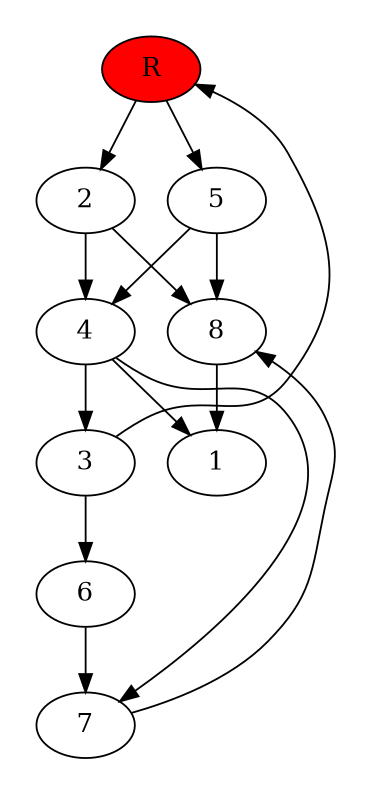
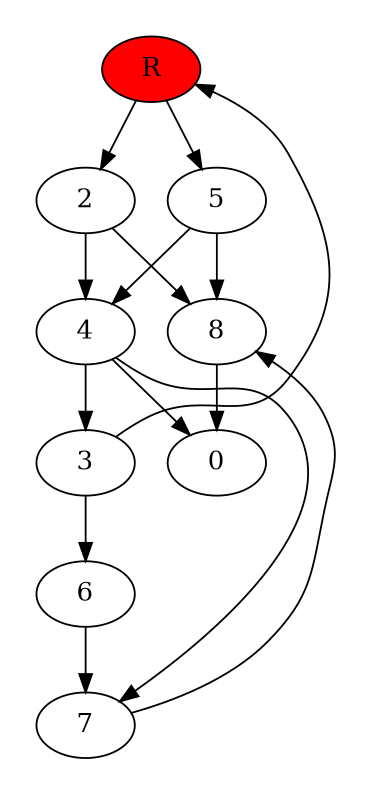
node "1": label "1" -> "0"
